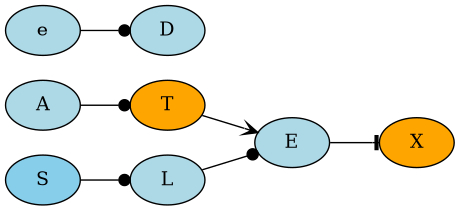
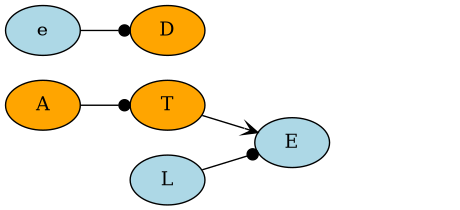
node "D": fillcolor lightblue -> orange
node "A": fillcolor lightblue -> orange
node "X": removed
node "S": removed
